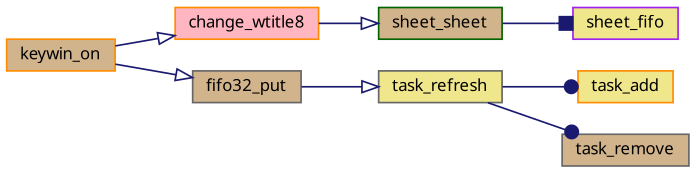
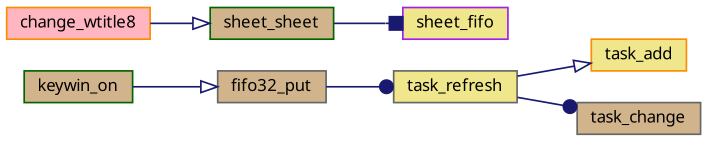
edge "keywin_on" -> "change_wtitle8": removed
node "keywin_on": color darkorange -> darkgreen
edge "fifo32_put" -> "task_refresh": arrowhead onormal -> dot
edge "task_refresh" -> "task_add": arrowhead dot -> onormal
node "task_remove": label "task_remove" -> "task_change"
